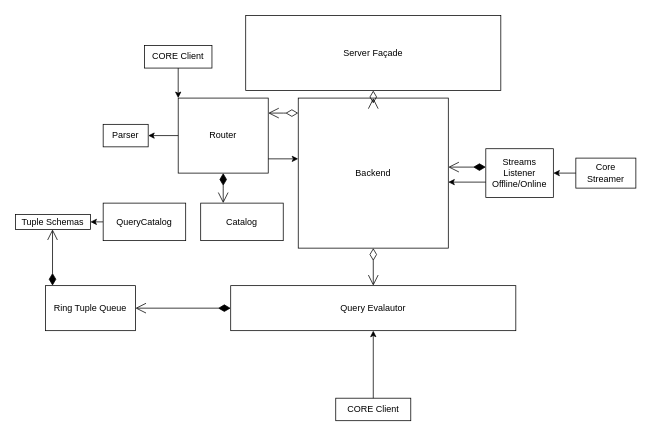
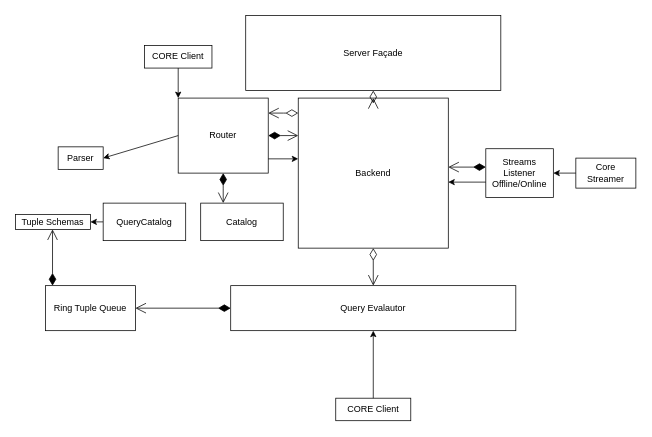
node "Parser": moved (126, 135) -> (81, 158)
edge "Router" -- "Backend": added
